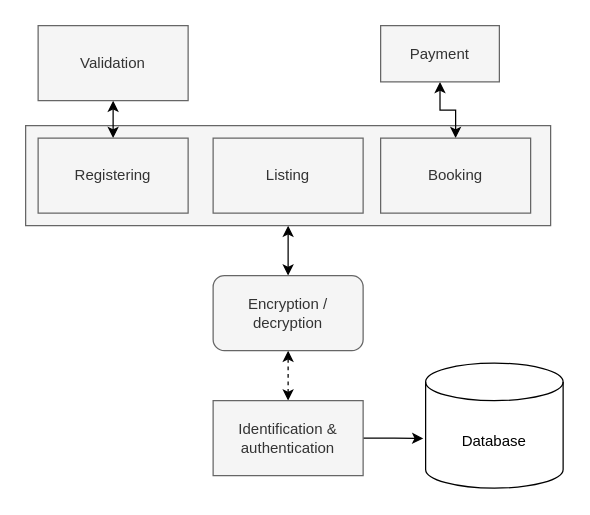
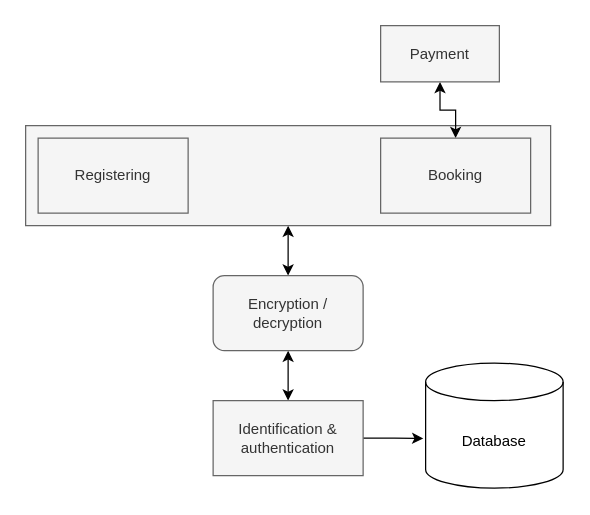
node "Validation": removed
edge "Validation" -- "Registering": removed
node "Listing": removed
edge "Encryption / decryption" -- "Identification & authentication": style dashed -> solid
